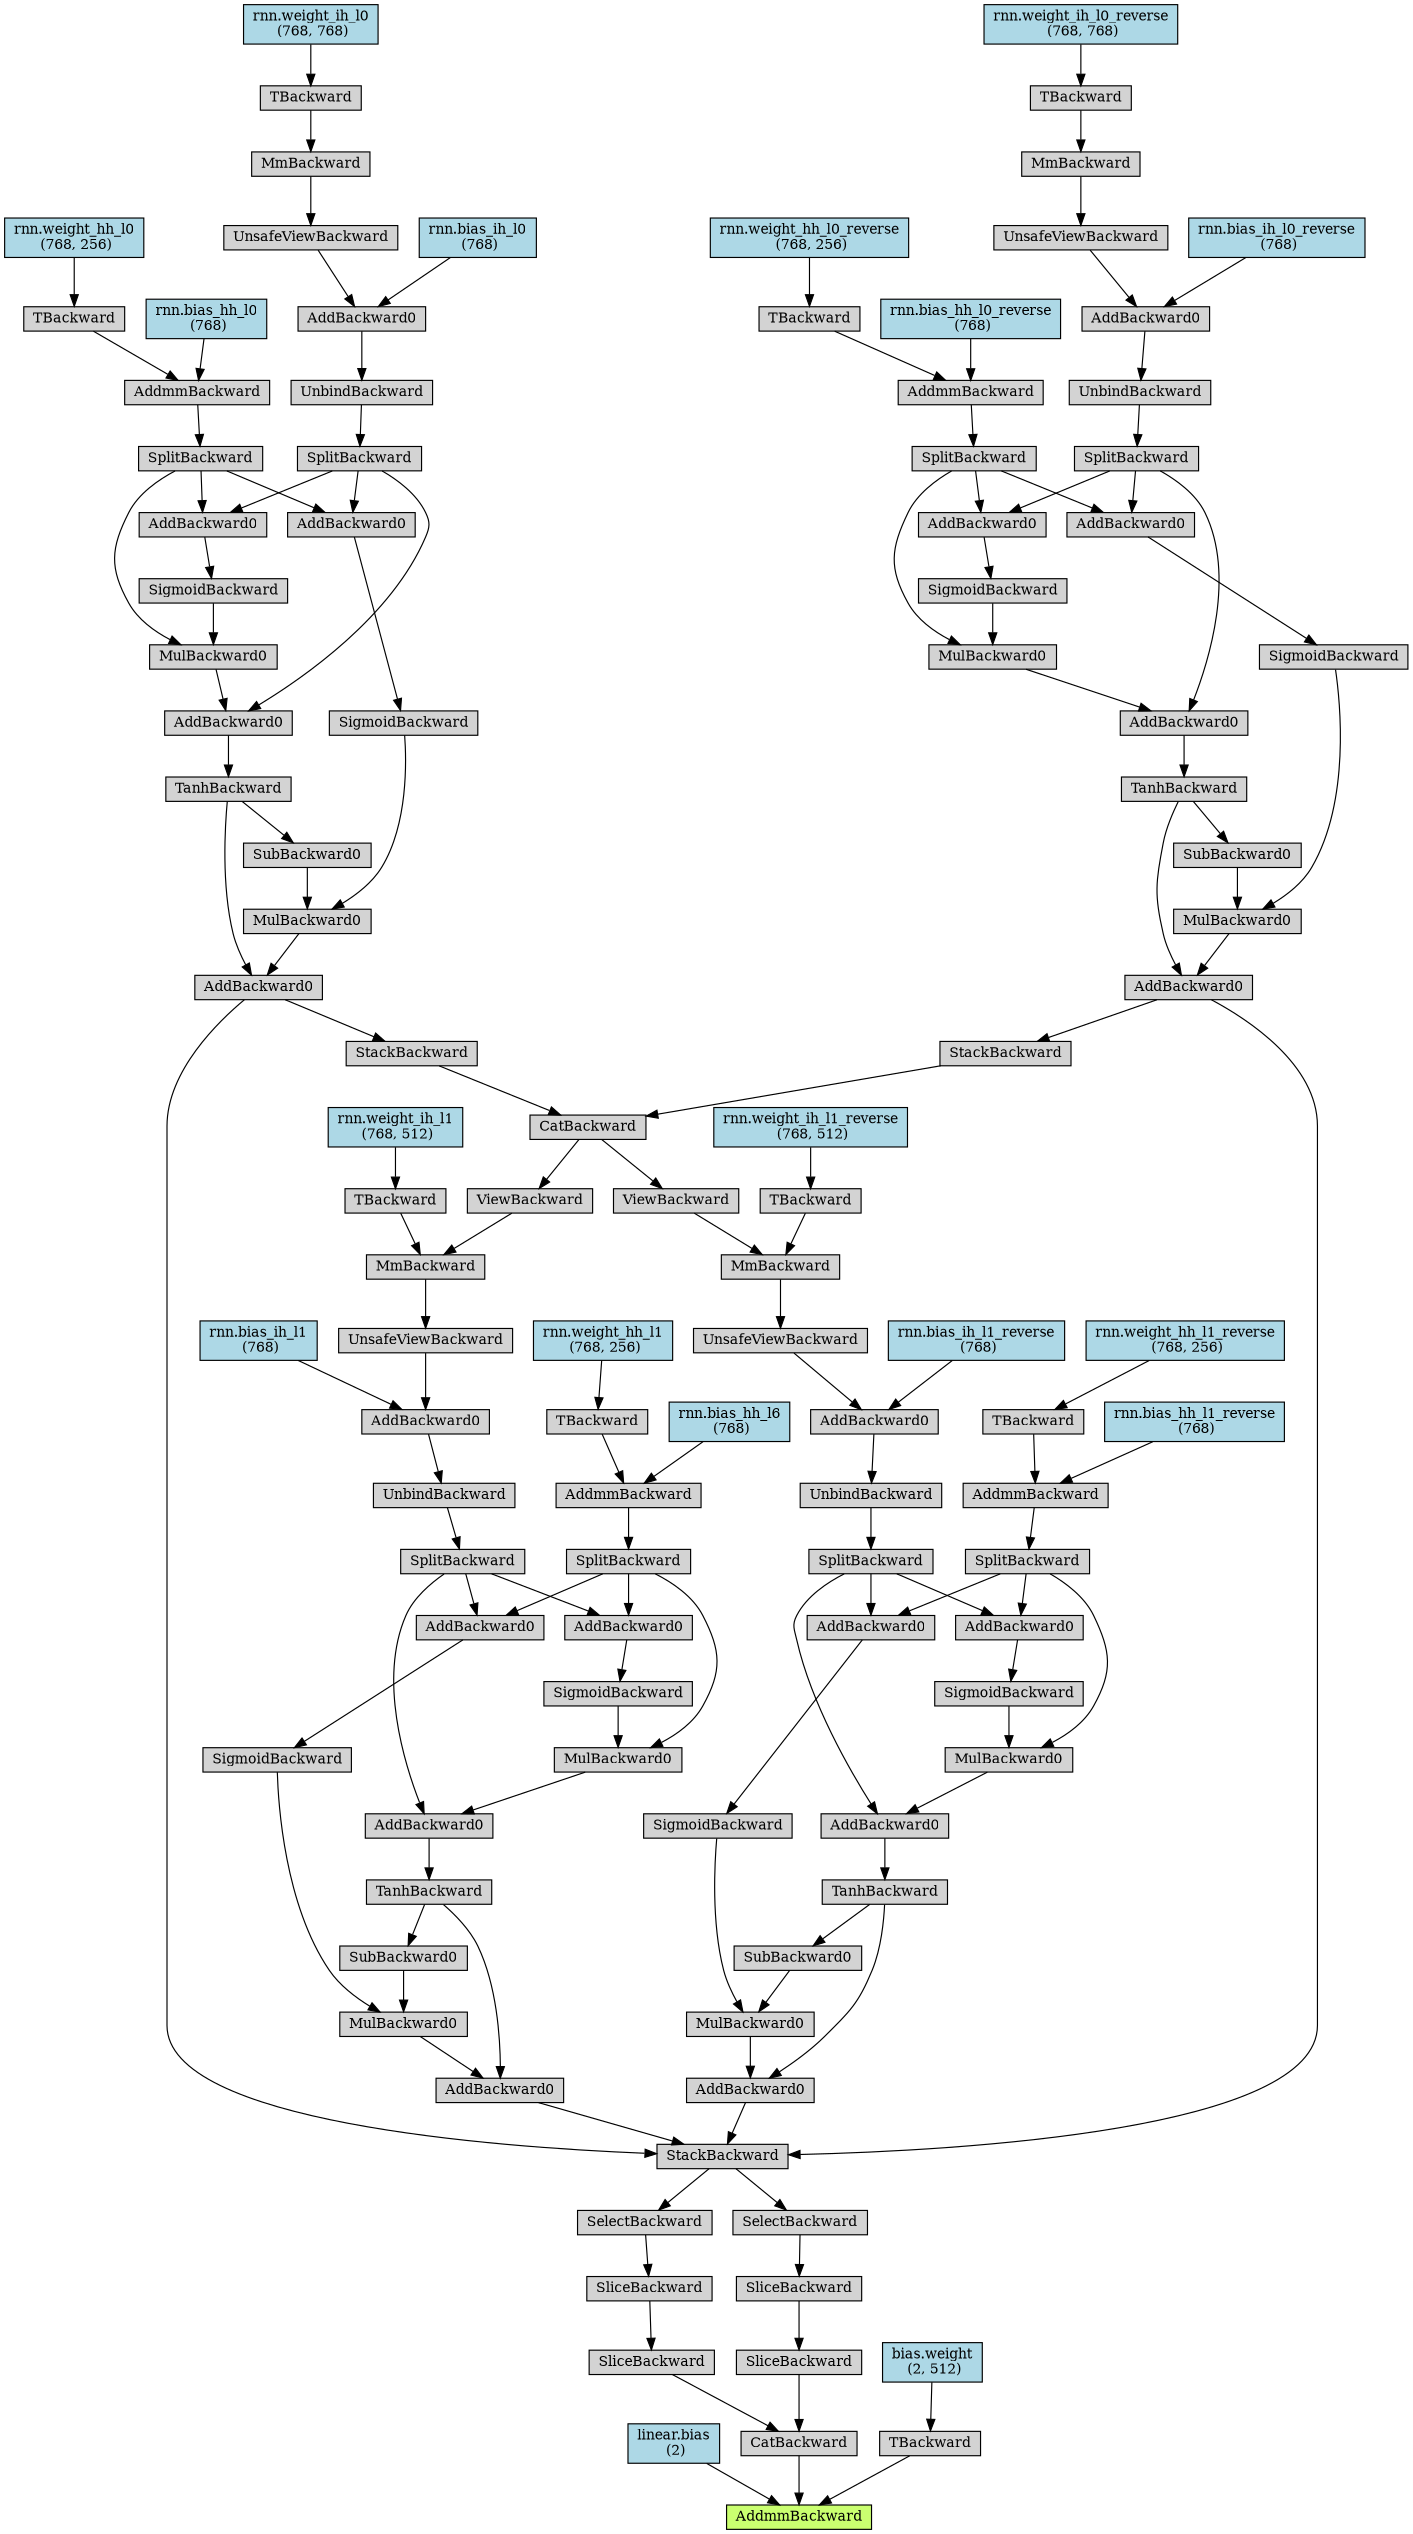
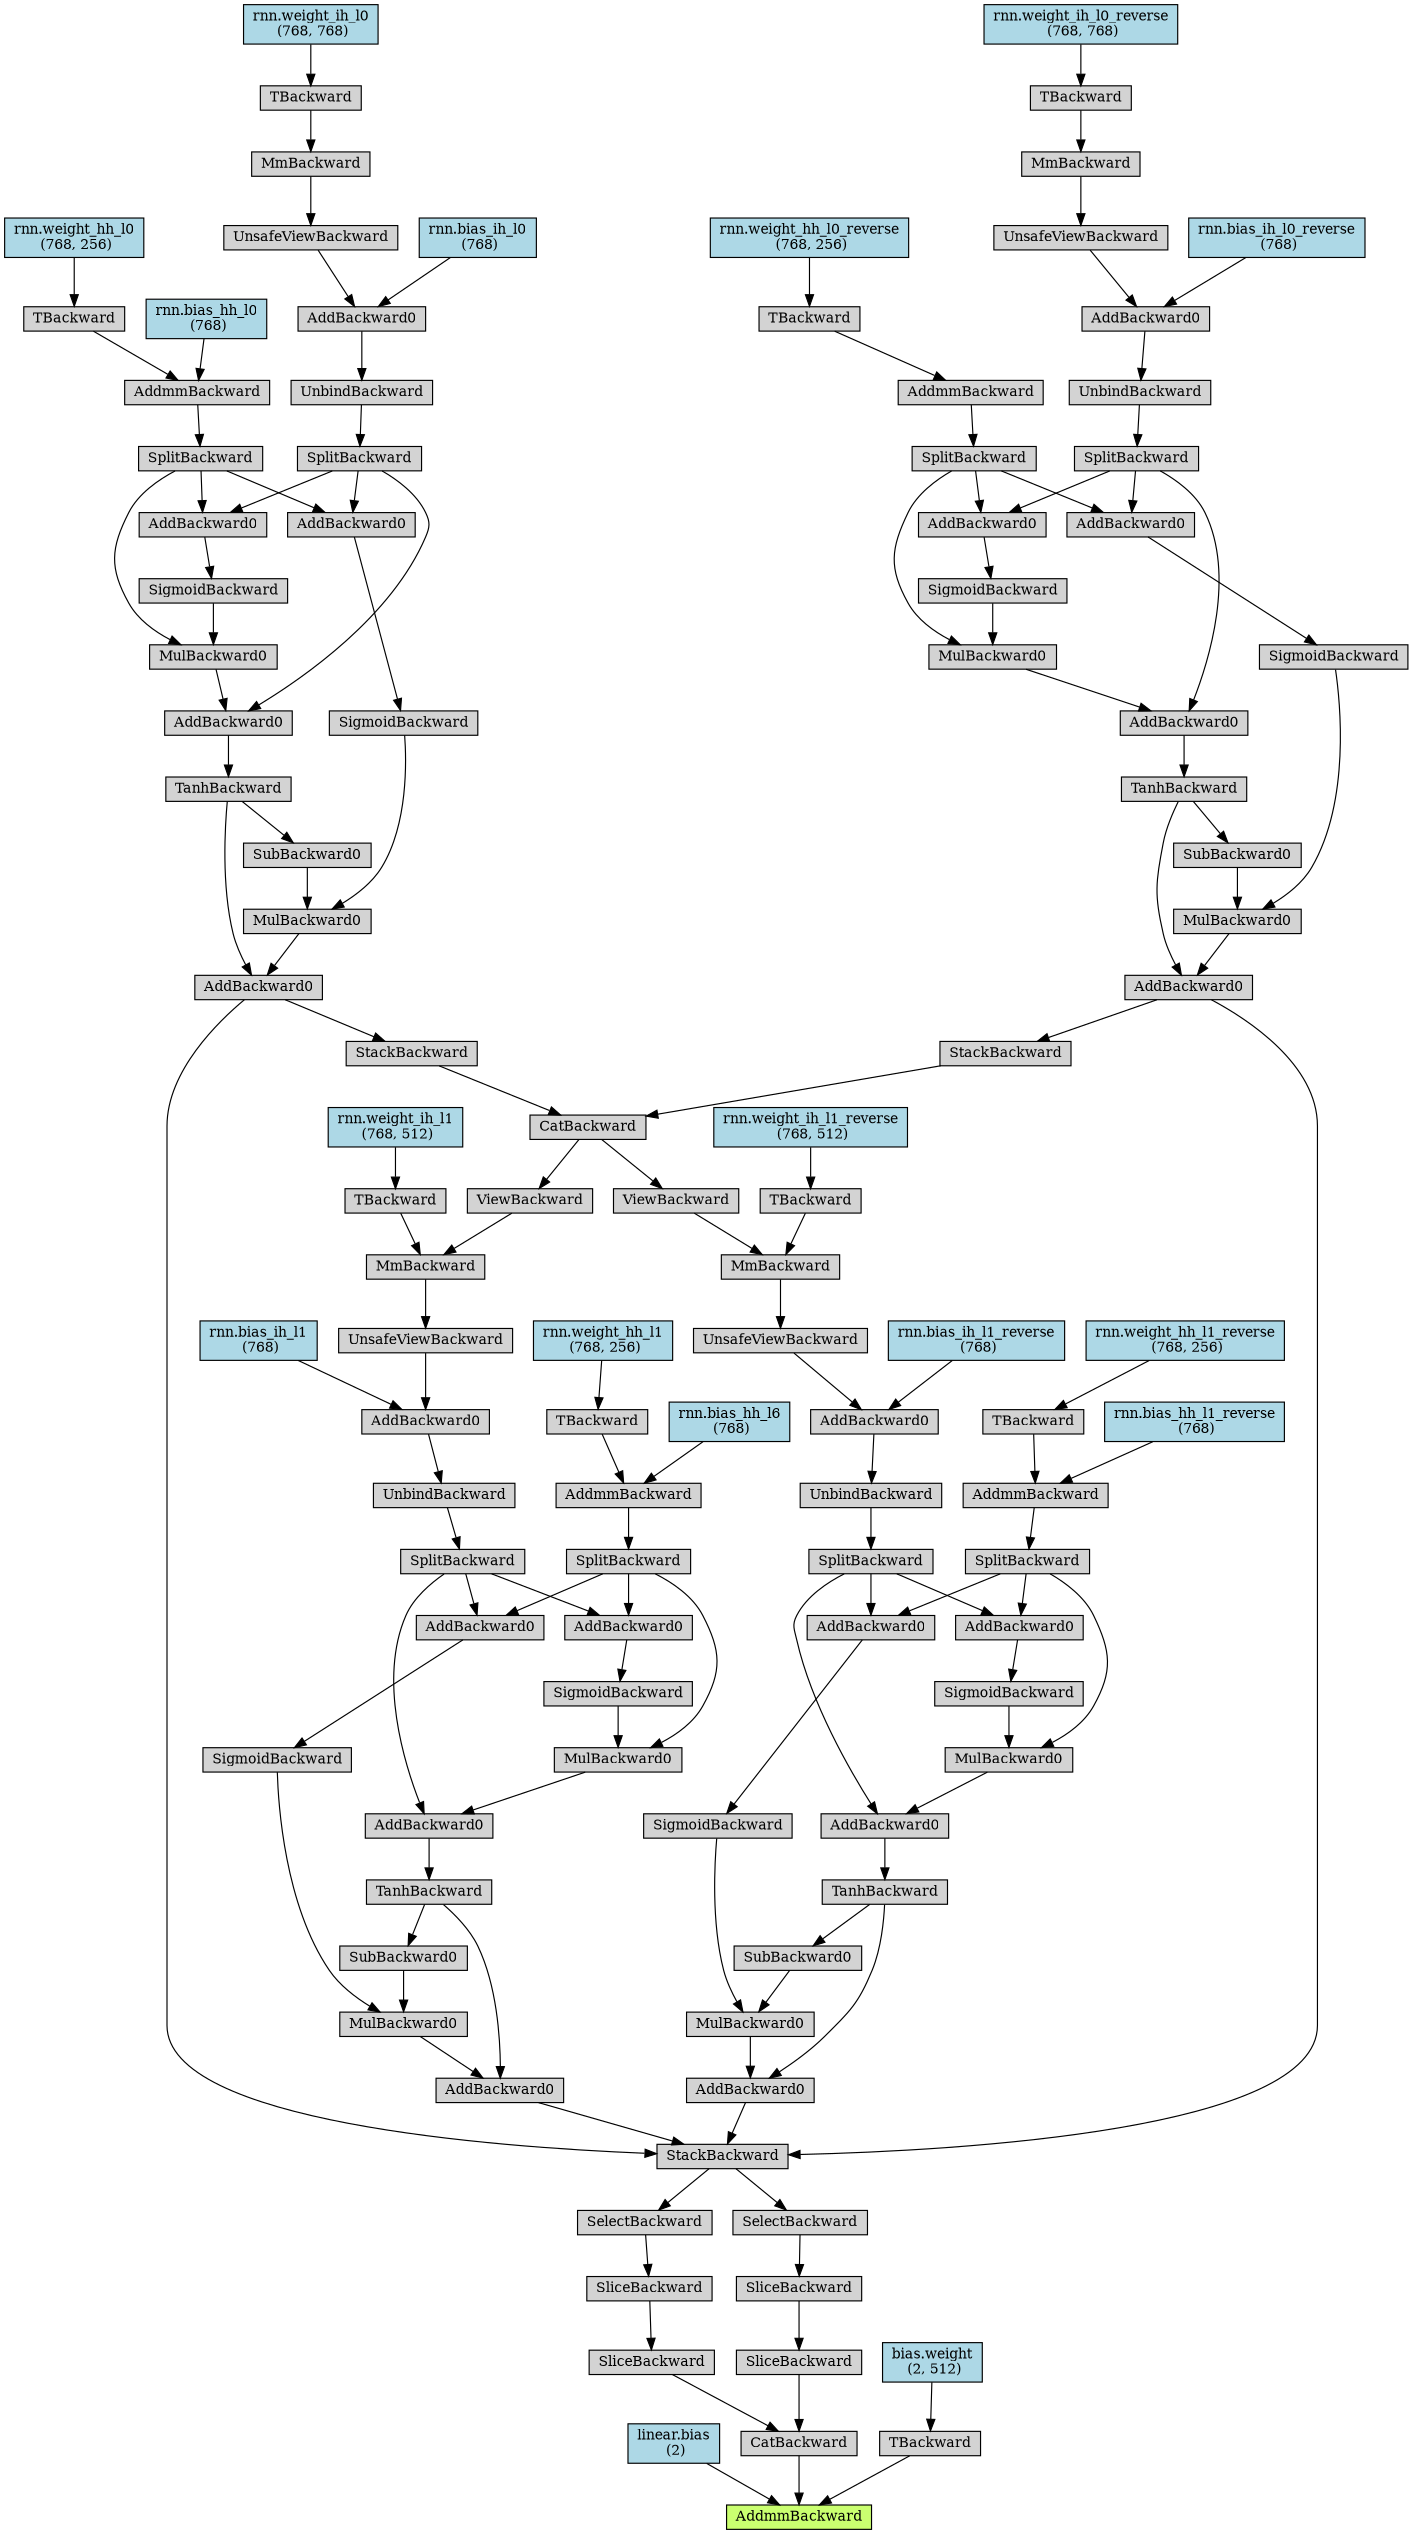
node "rnn.bias_hh_l0_reverse (768)": removed
